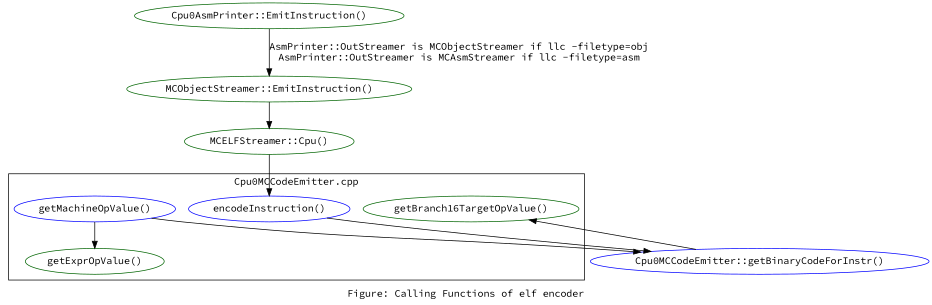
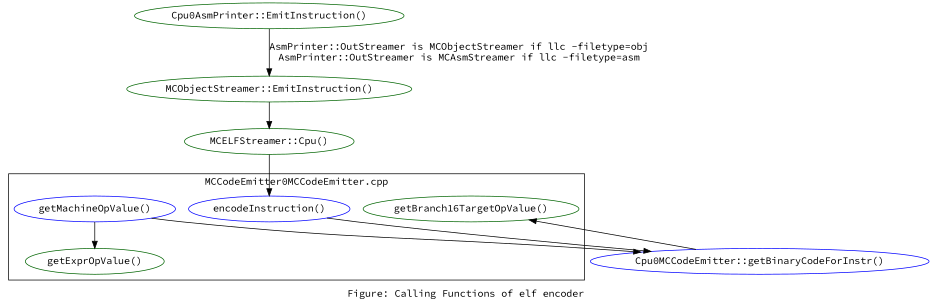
cluster "Cpu0MCCodeEmitter.cpp": label "Cpu0MCCodeEmitter.cpp" -> "MCCodeEmitter0MCCodeEmitter.cpp"
